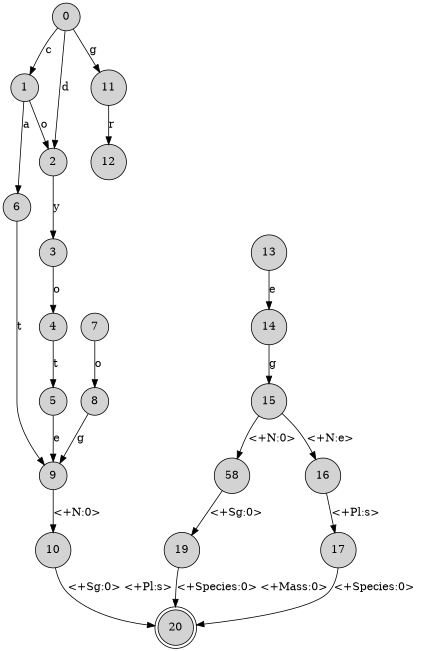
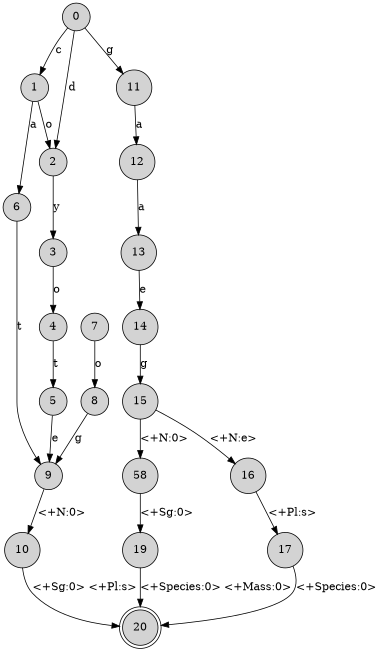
edge "11" -> "12": label "r " -> "a "
edge "12" -> "13": added, label "a"
